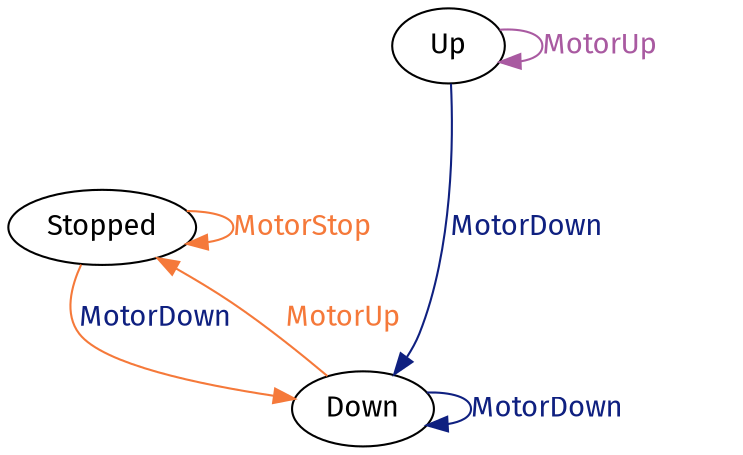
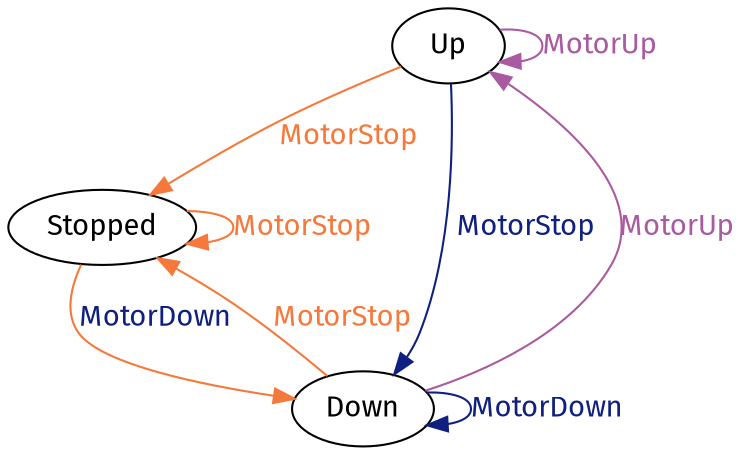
edge "Up" -> "Stopped": added, label "MotorStop"
edge "Up" -> "Down": label "MotorDown" -> "MotorStop"
edge "Down" -> "Up": added, label "MotorUp"
edge "Down" -> "Stopped": label "MotorUp" -> "MotorStop"
